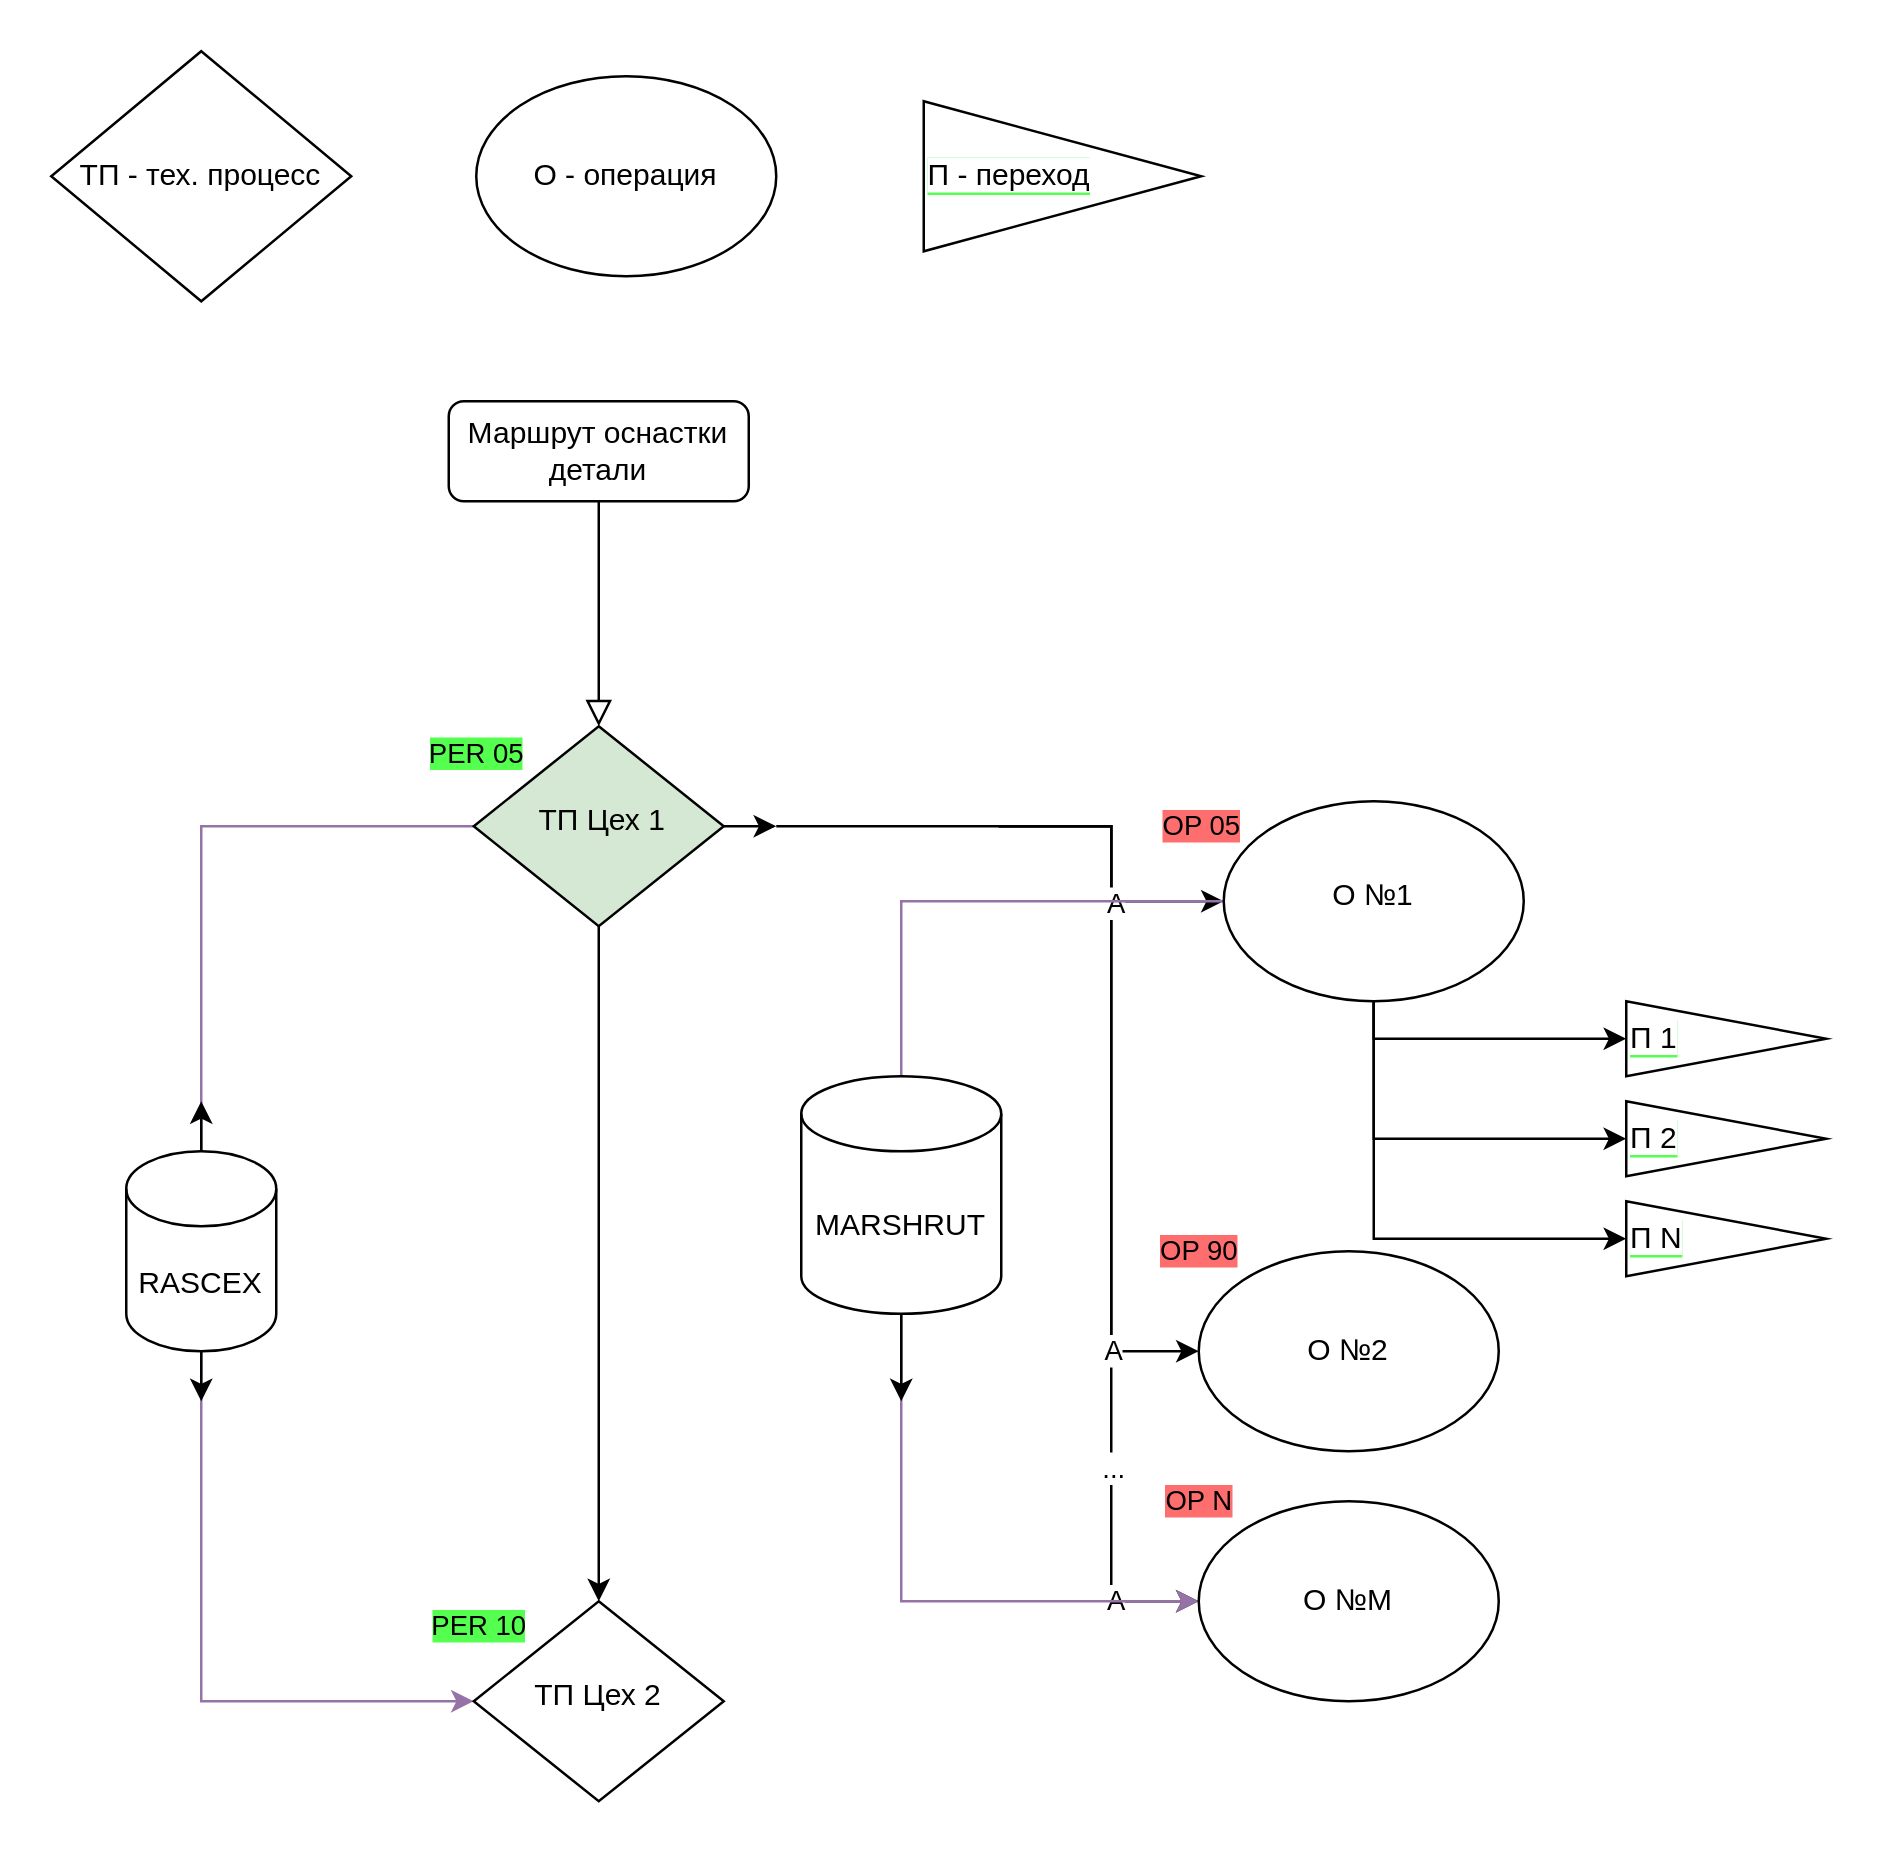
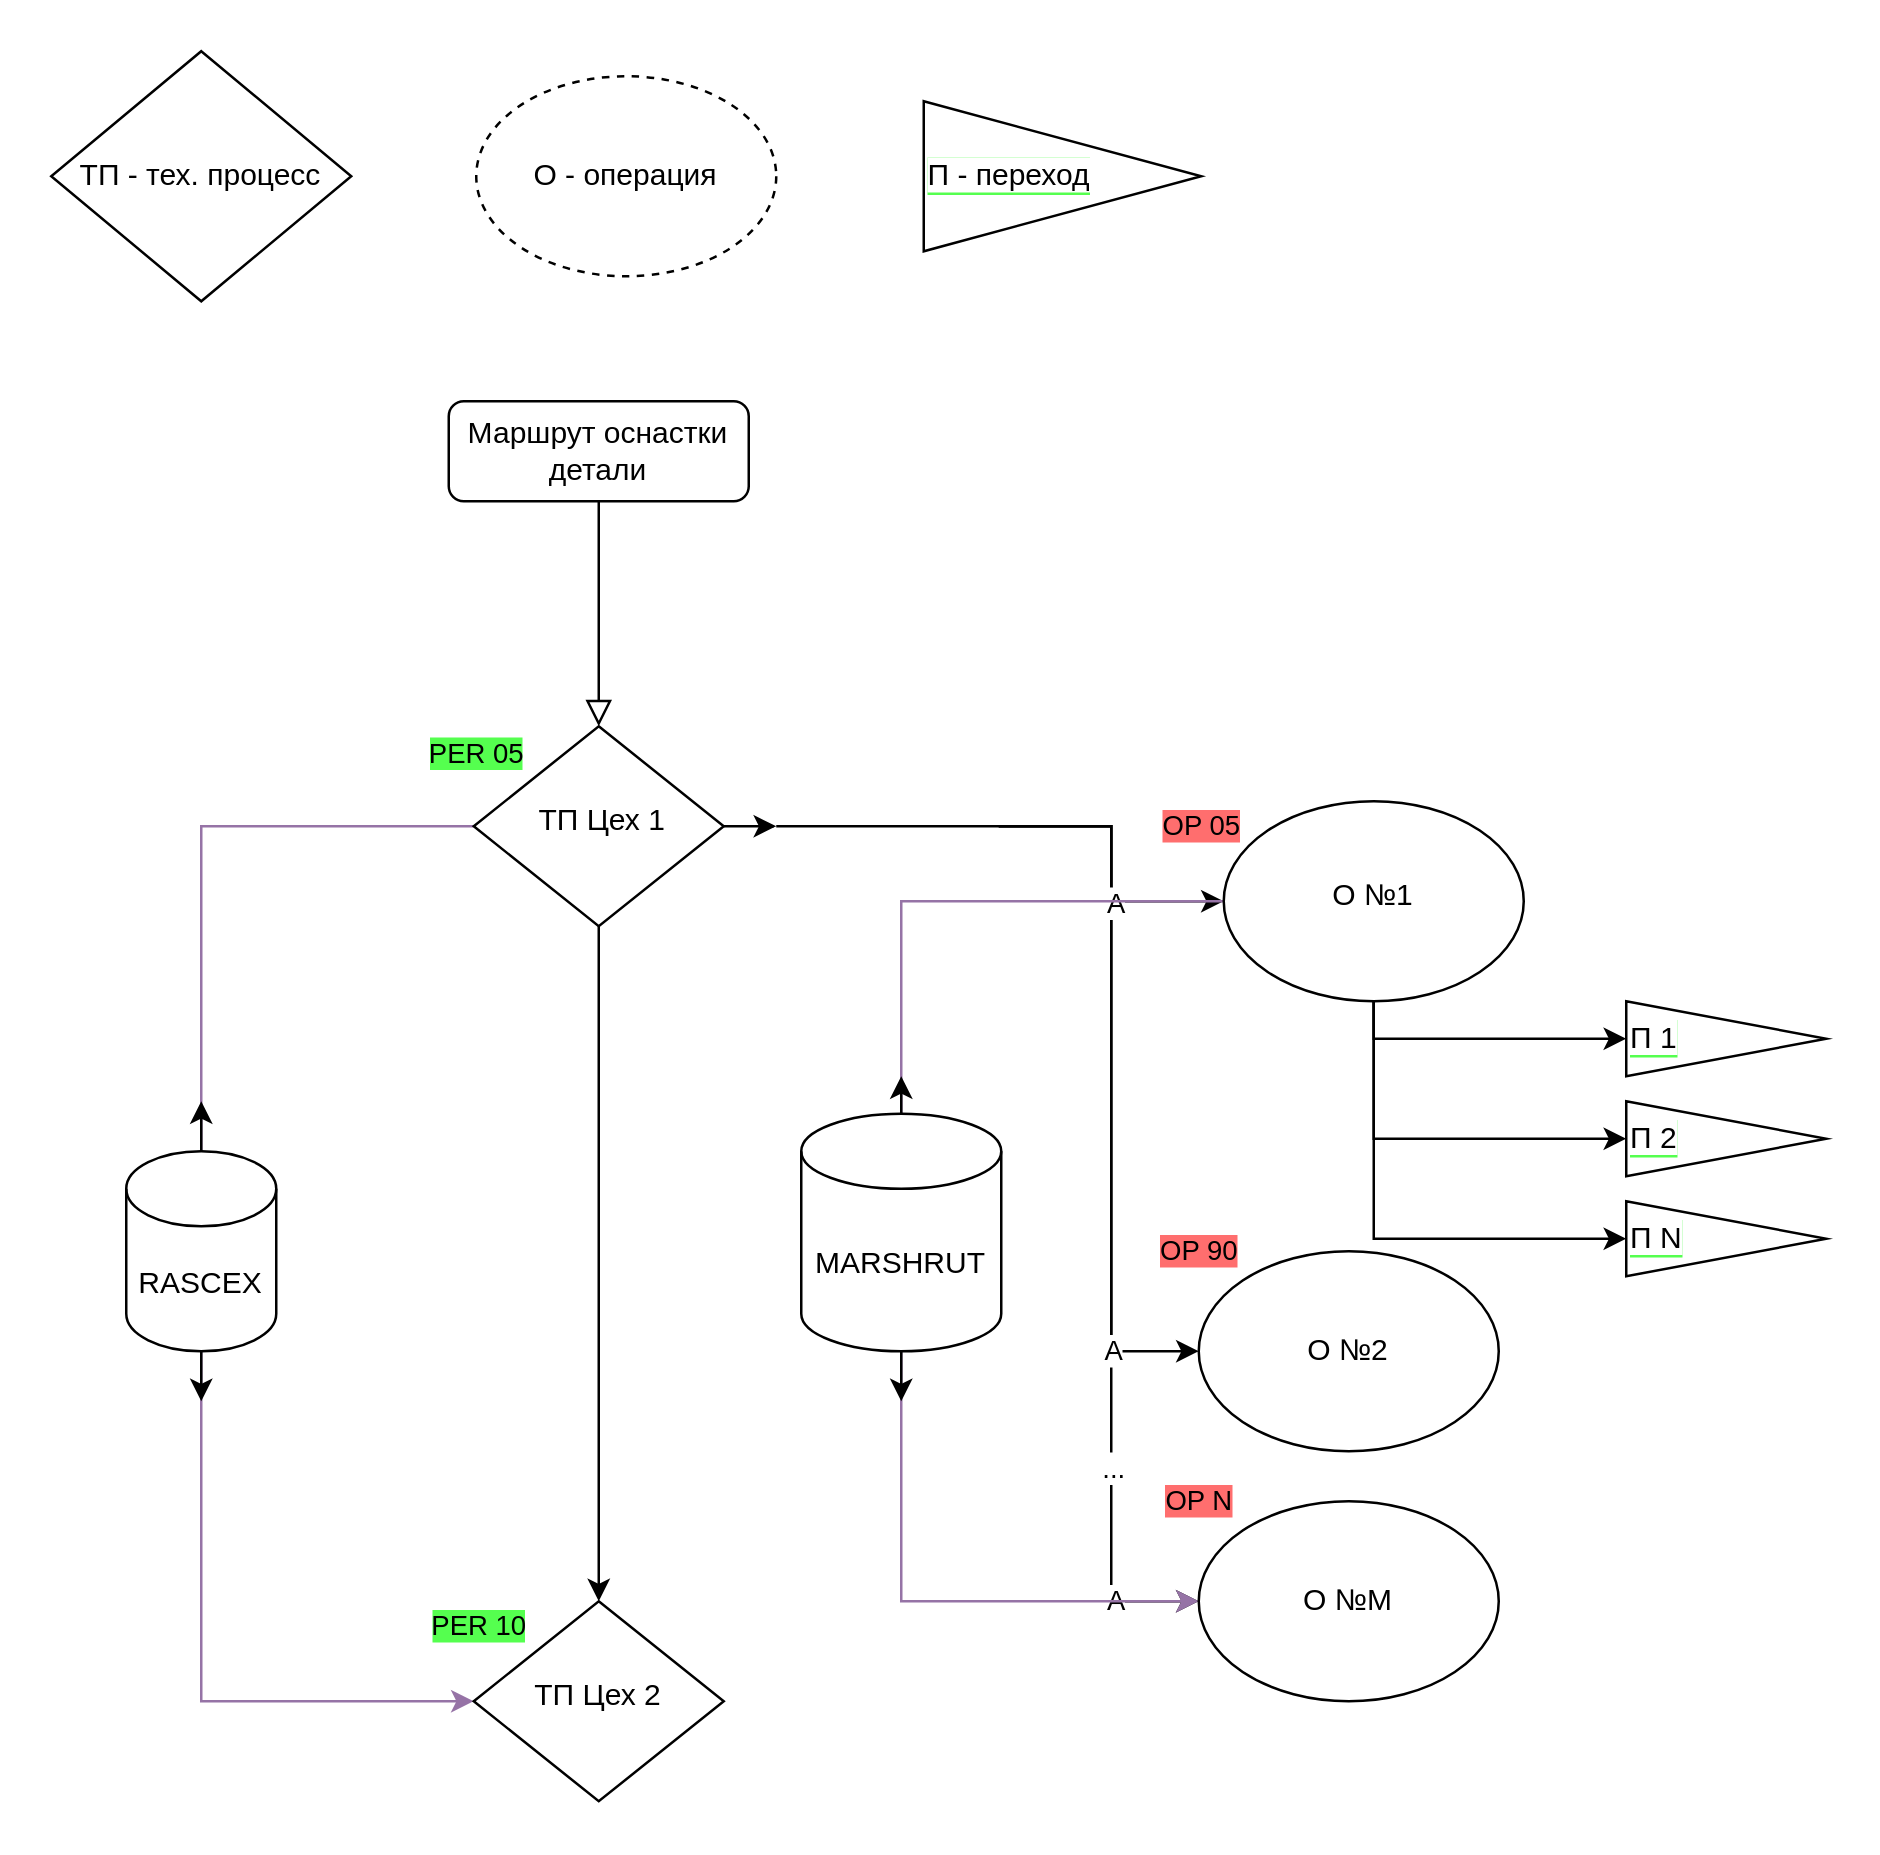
node "О - операция": style solid -> dashed
node "ТП Цех 1": fillcolor #d5e8d4 -> #ffffff
node "MARSHRUT": moved (901, 1195) -> (901, 1233)
